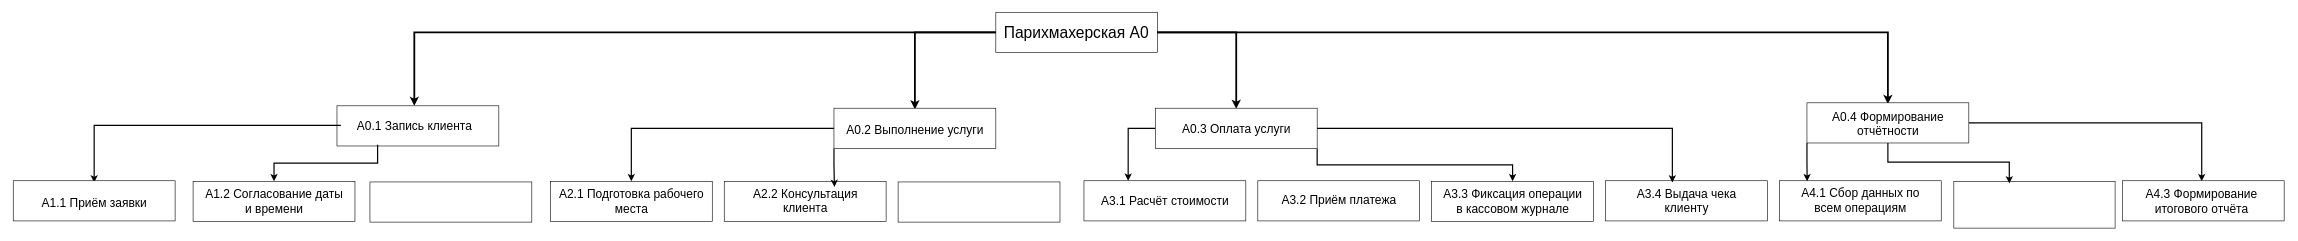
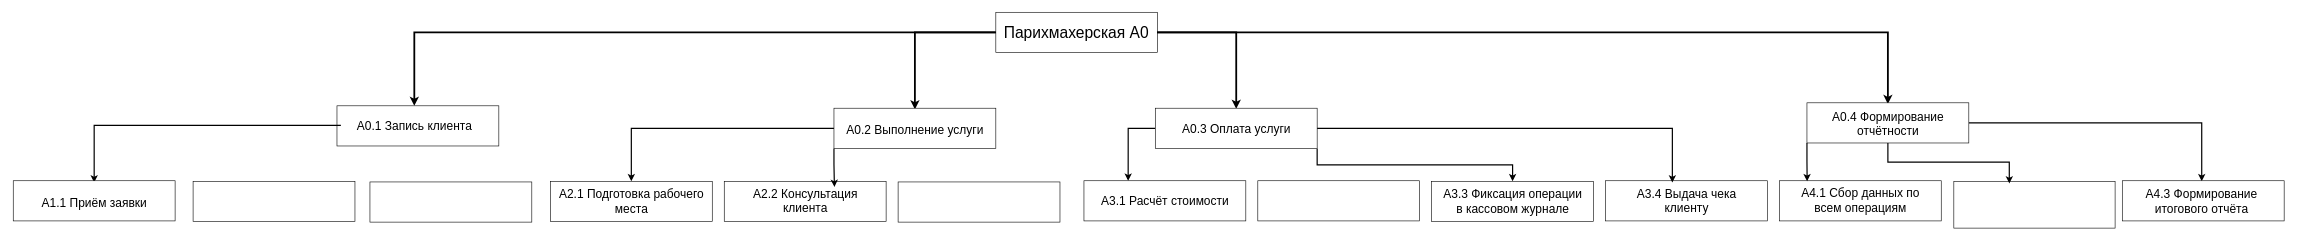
edge "A0.1 Запись клиента" -> "A1.2 Согласование даты и времени": removed
node "A3.2 Приём платежа": removed
node "A1.2 Согласование даты и времени": removed
